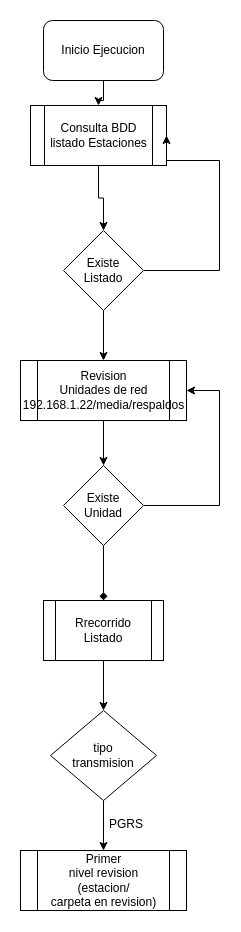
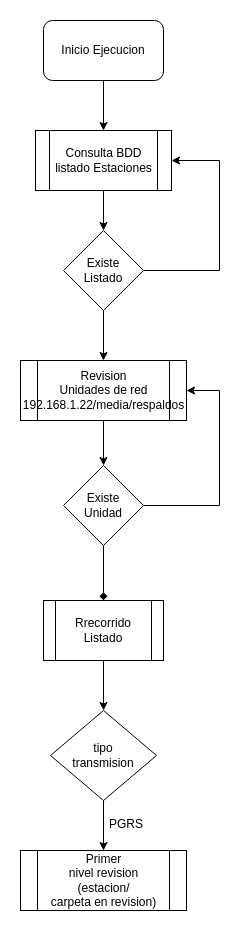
node "Consulta BDD listado Estaciones": moved (99, 136) -> (104, 161)
